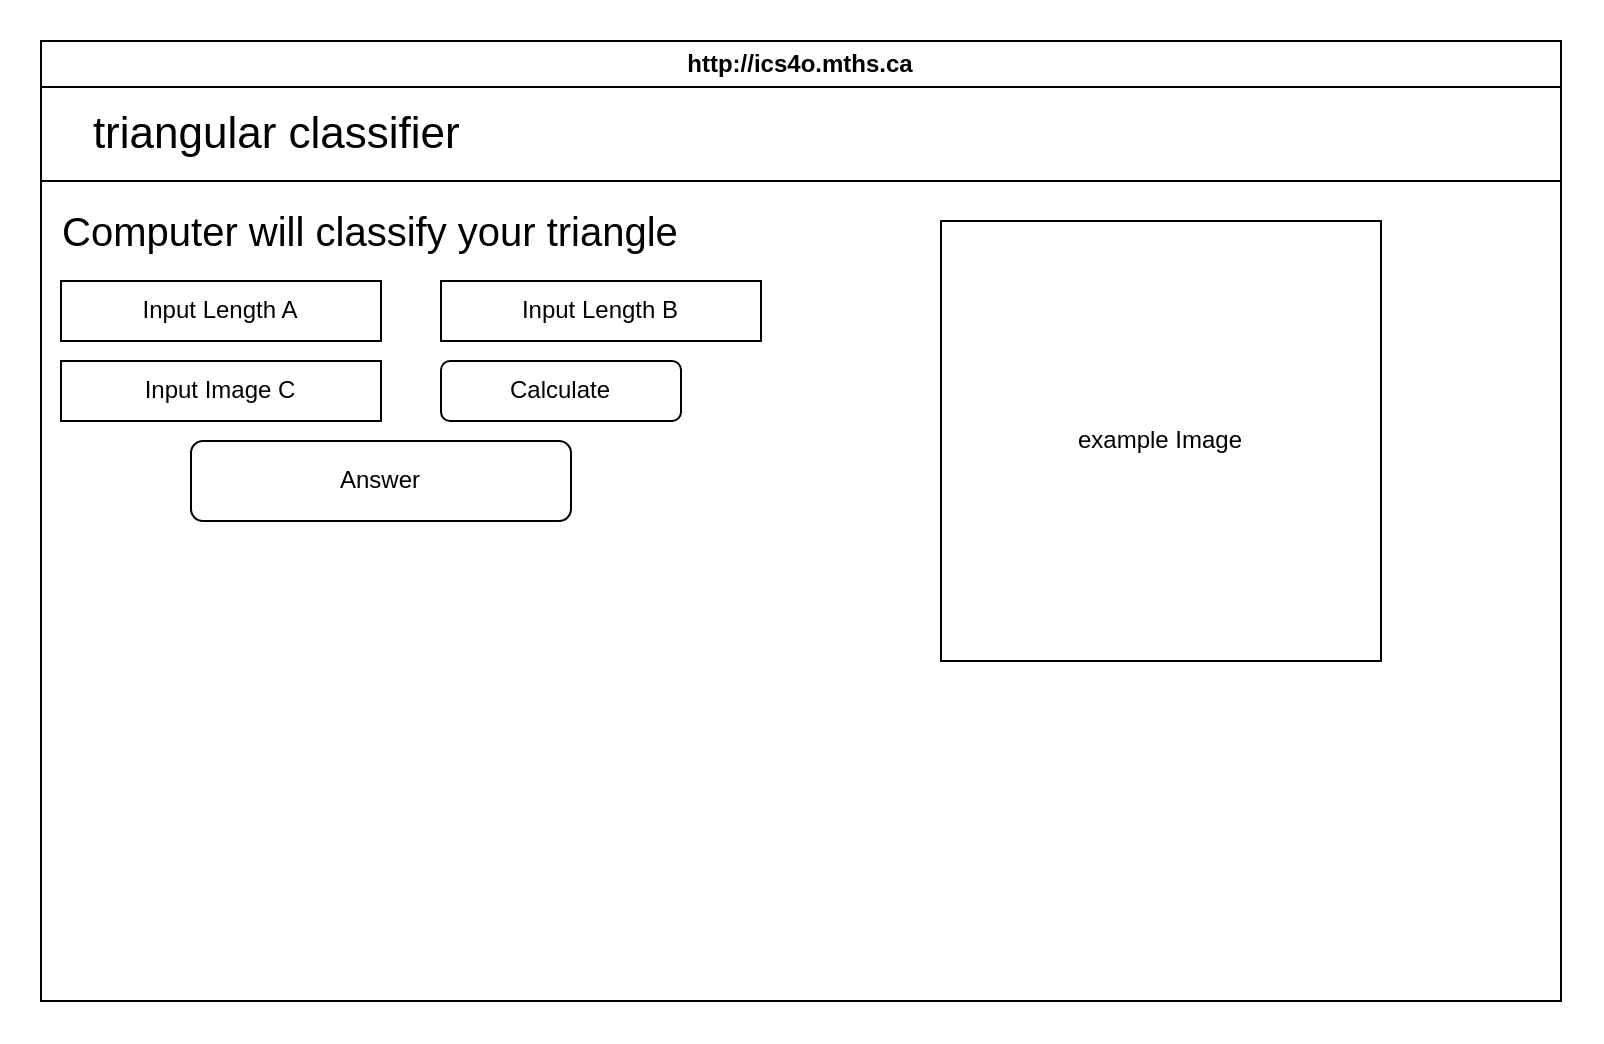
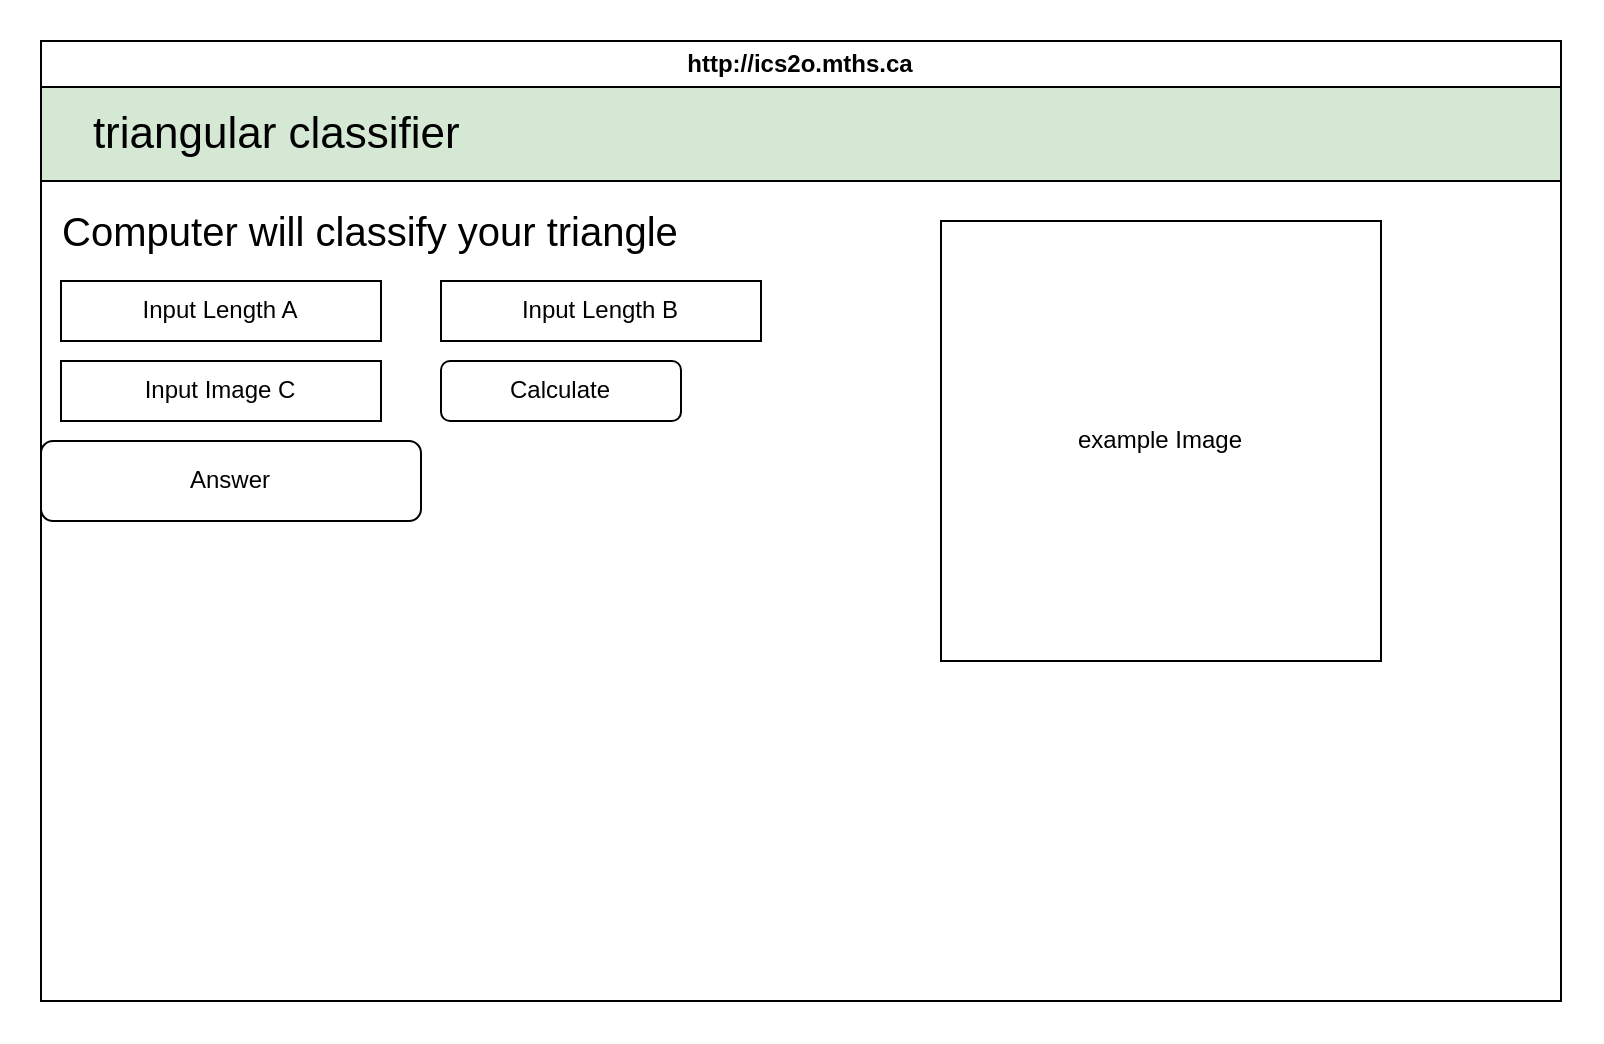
node "http://ics4o.mths.ca": label "http://ics4o.mths.ca" -> "http://ics2o.mths.ca"
node "triangular classifier": fillcolor #ffffff -> #d5e8d4
node "Answer": moved (381, 481) -> (231, 481)
